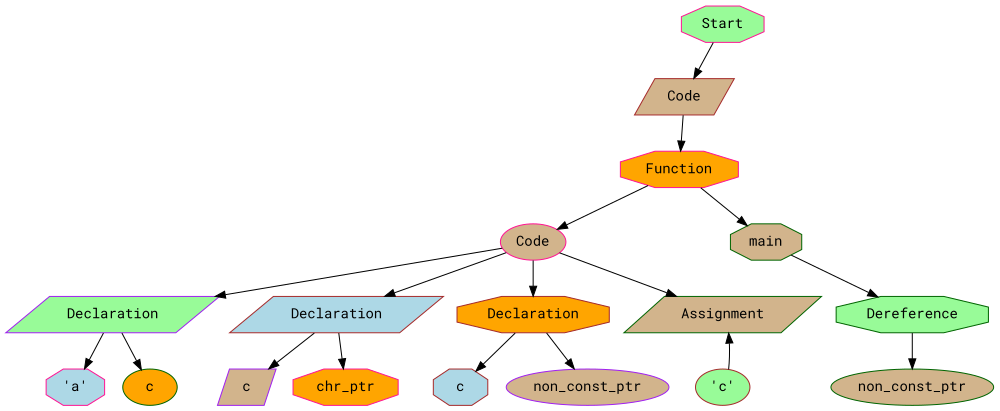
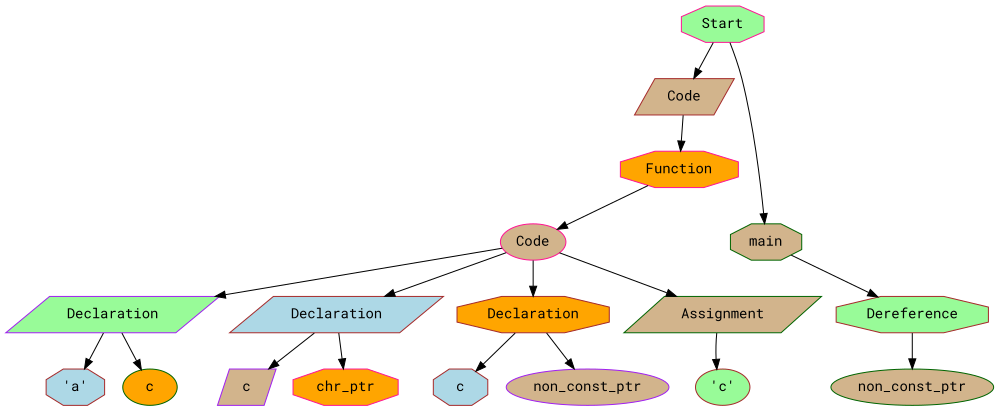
edge "Function" -> "main": now "Start" -> "main"
node "Dereference": color darkgreen -> brown
edge "'c'" -> "Assignment": reversed
node "'a'": color deeppink -> brown
